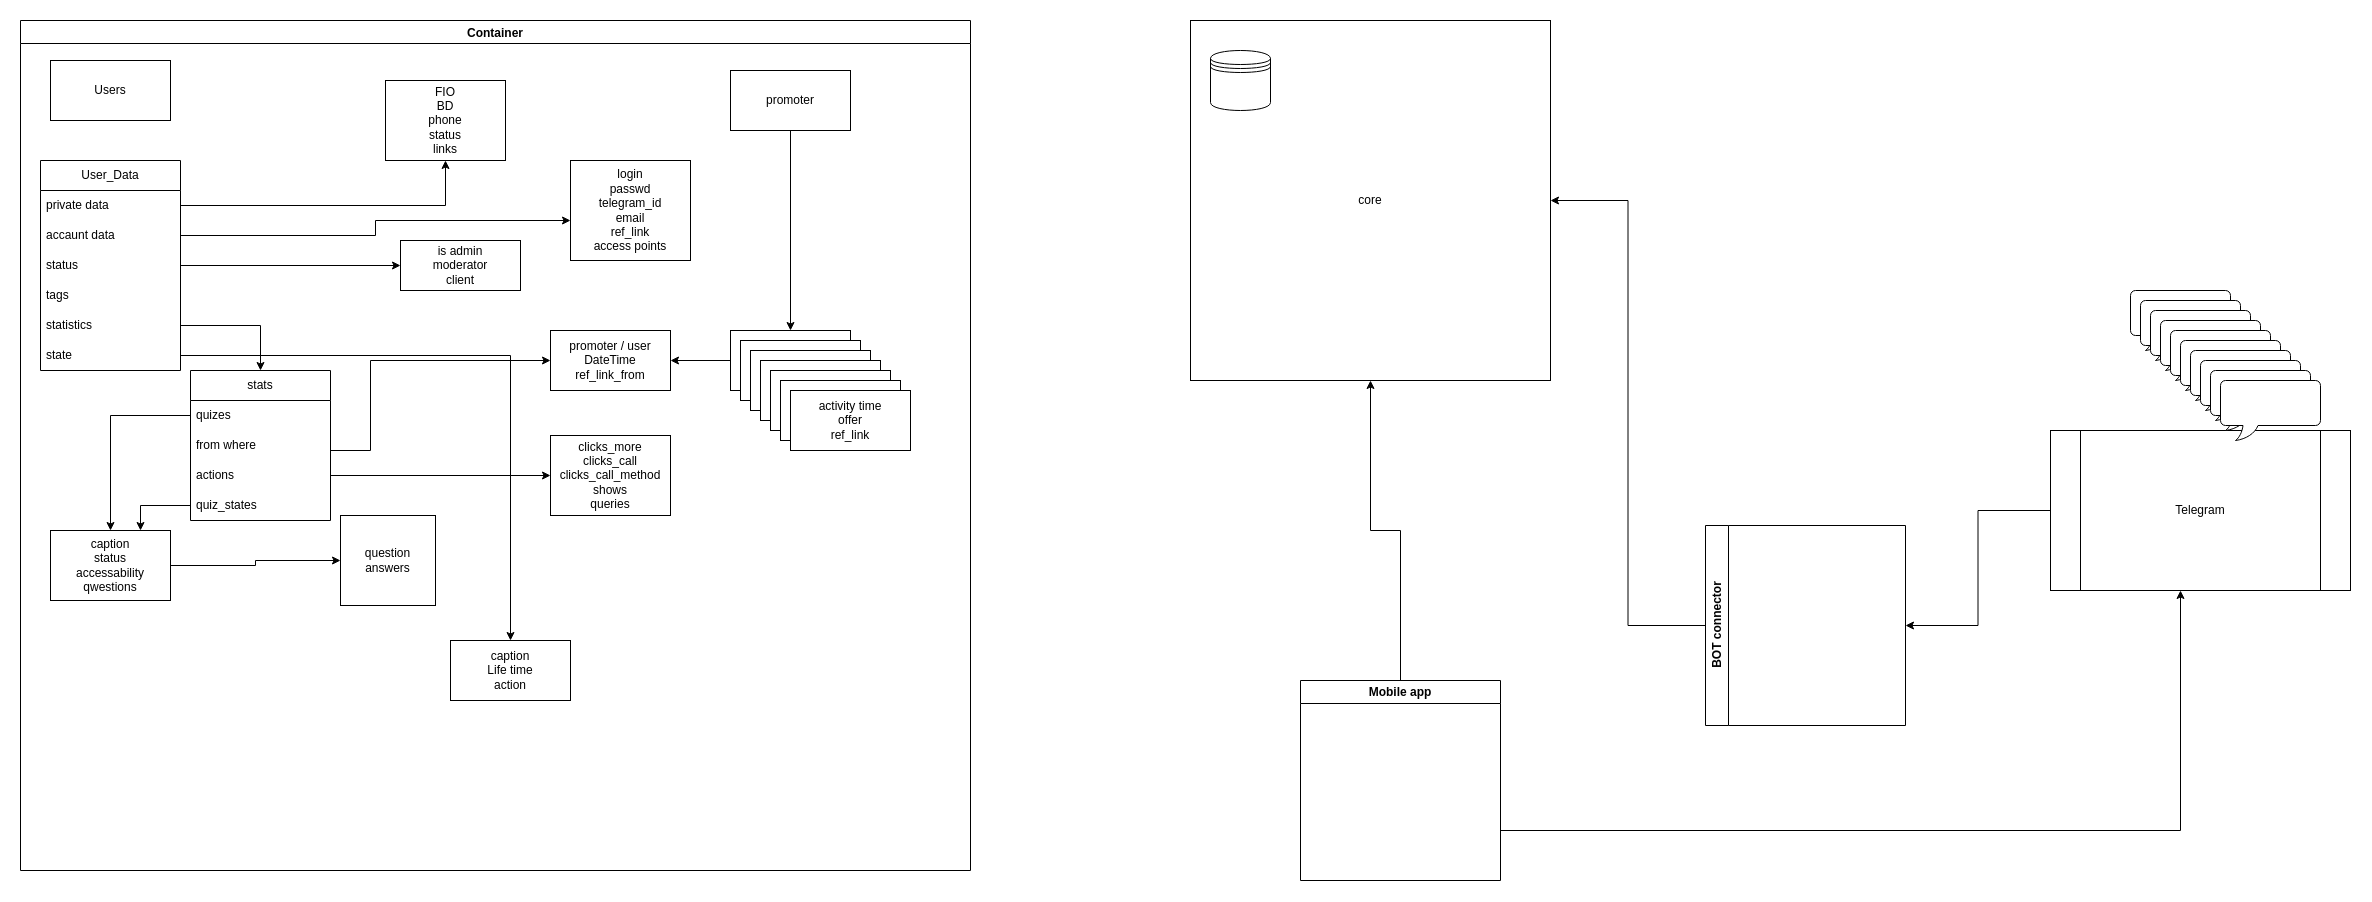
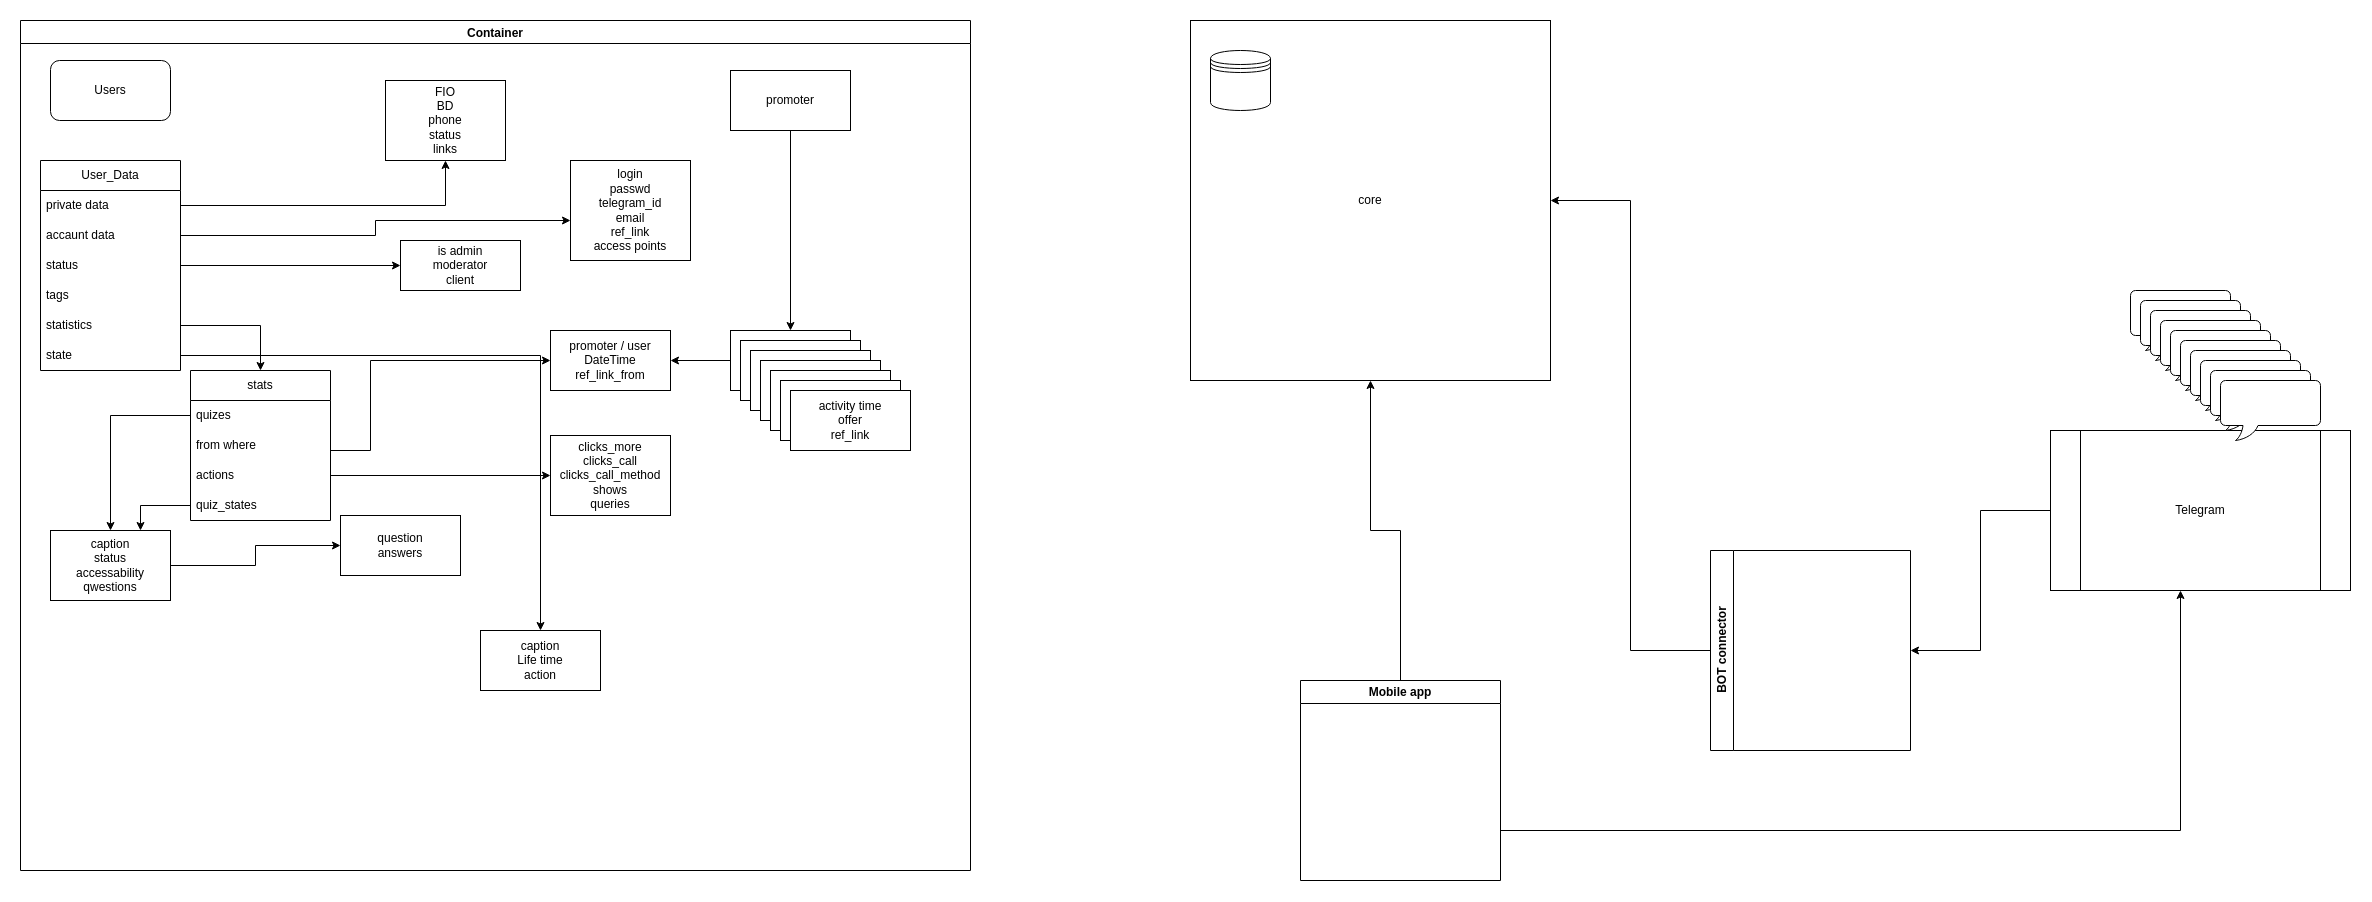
node "Users": shape rectangle -> rounded rectangle
node "question answers": size 95x90 -> 120x60
node "BOT connector": moved (1806, 626) -> (1811, 651)
node "caption Life time action": moved (511, 671) -> (541, 661)
